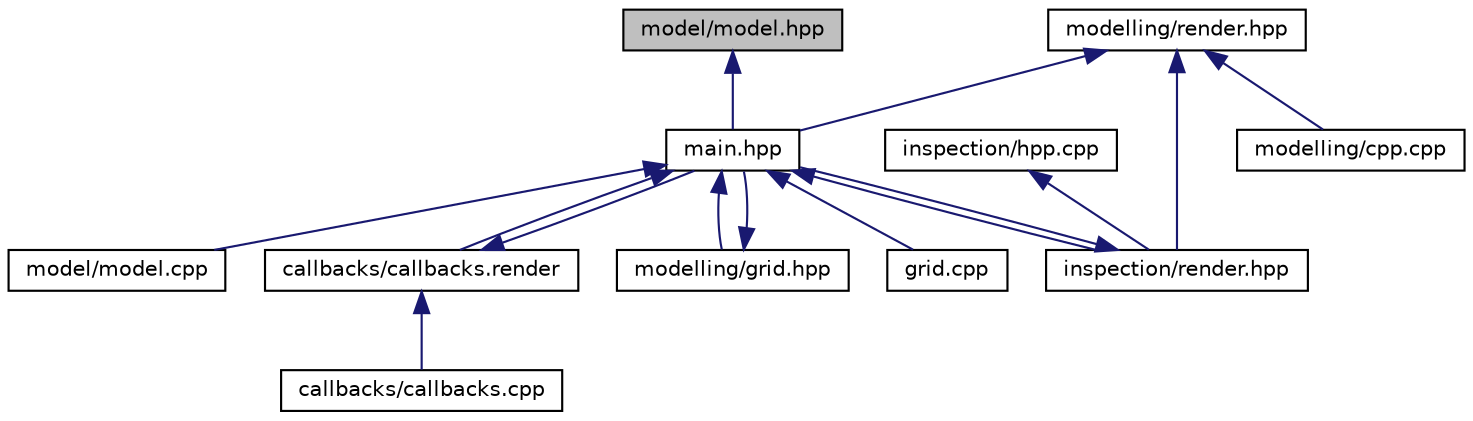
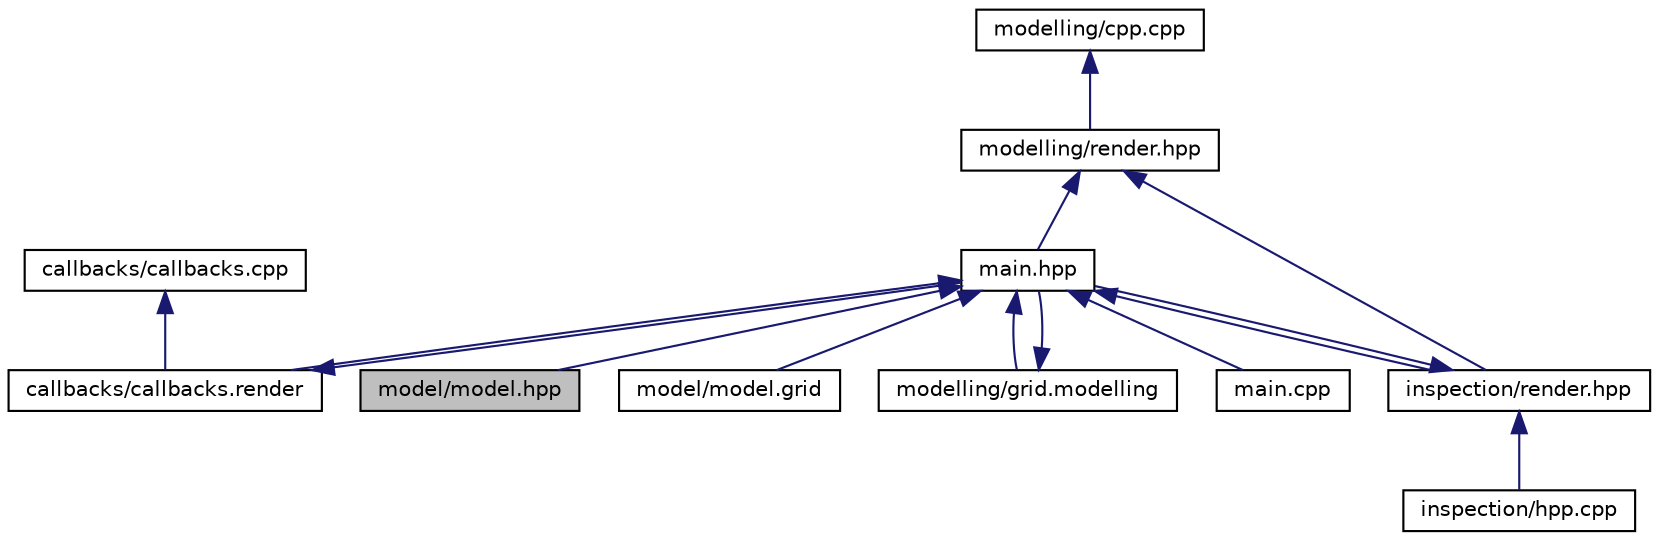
edge "modelling/cpp.cpp" -> "modelling/render.hpp": reversed
edge "main.hpp" -> "model/model.hpp": reversed
edge "inspection/render.hpp" -> "inspection/hpp.cpp": reversed
node "model/model.cpp": label "model/model.cpp" -> "model/model.grid"
node "modelling/grid.hpp": label "modelling/grid.hpp" -> "modelling/grid.modelling"
node "grid.cpp": label "grid.cpp" -> "main.cpp"
edge "callbacks/callbacks.cpp" -> "callbacks/callbacks.render": reversed
